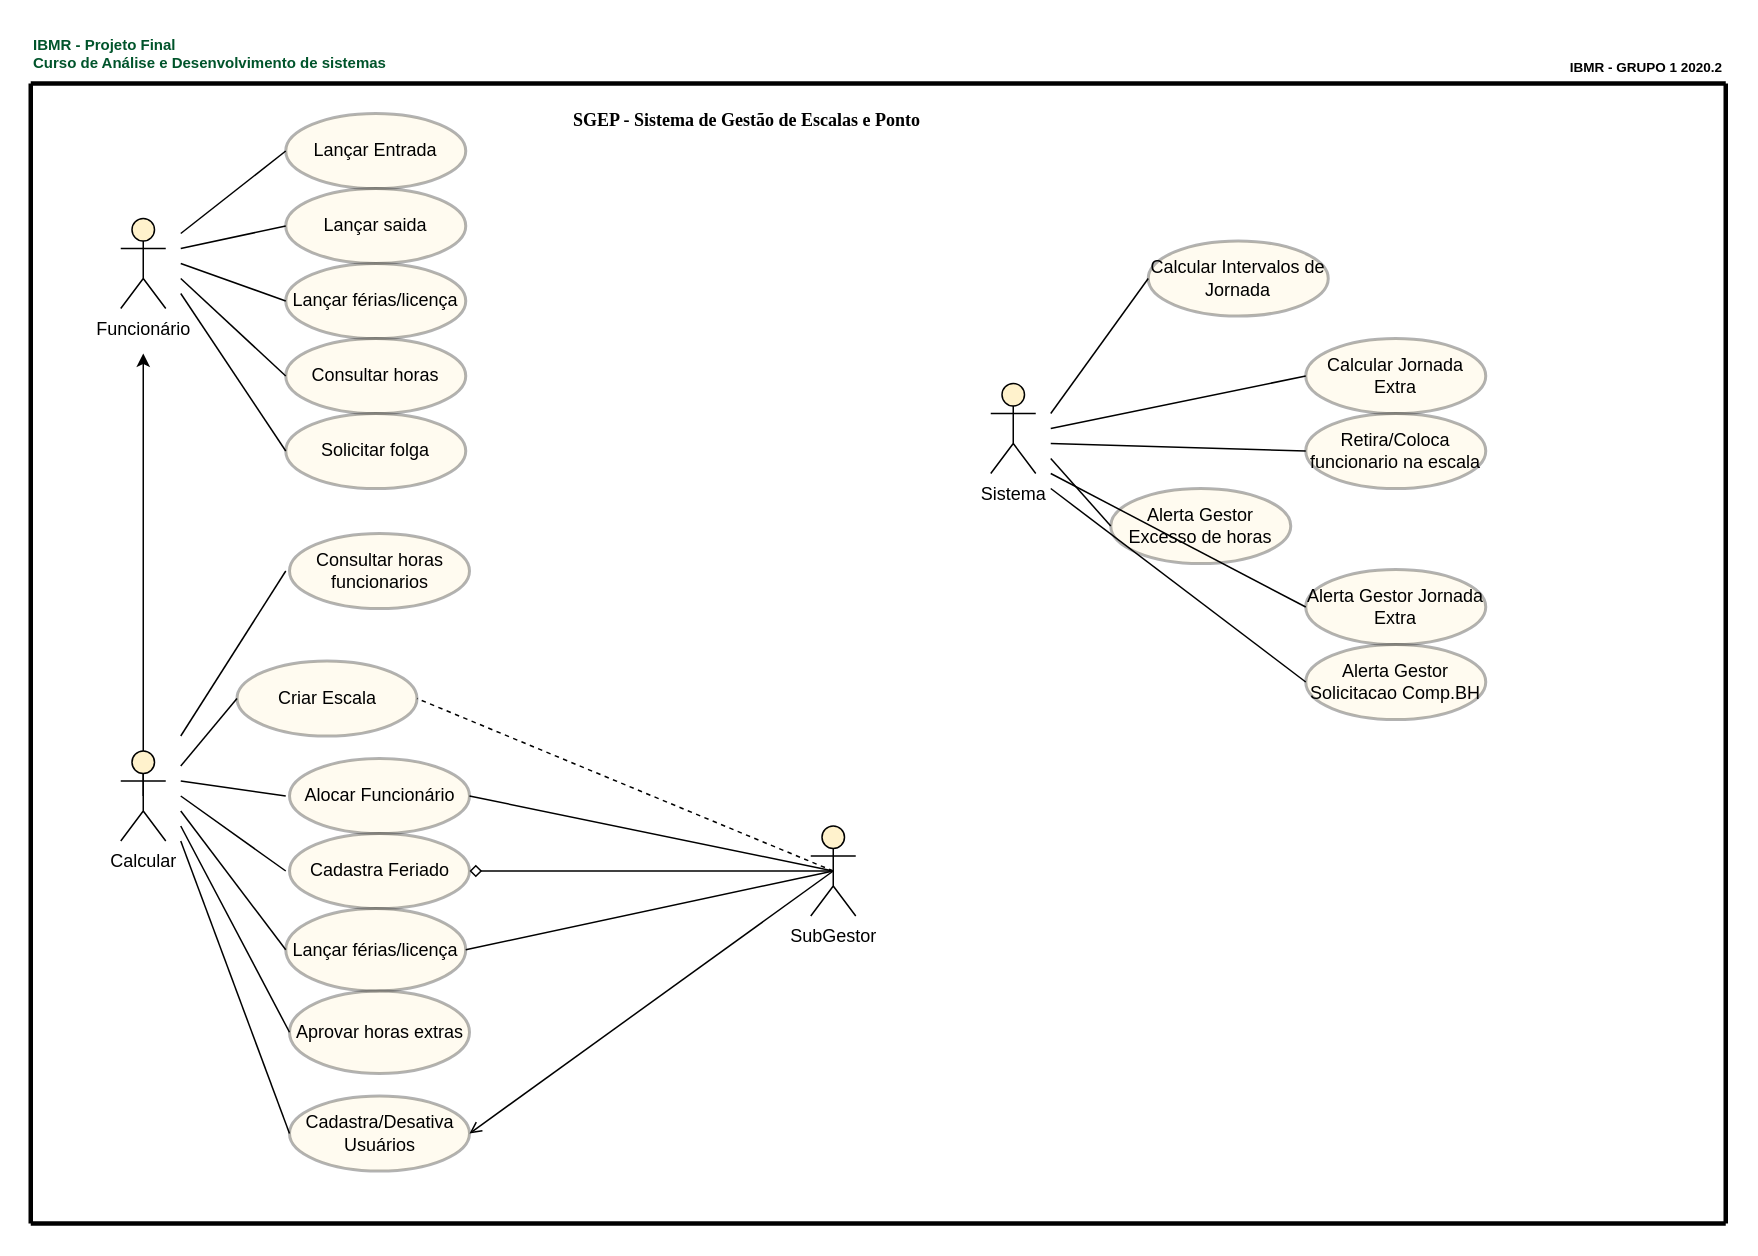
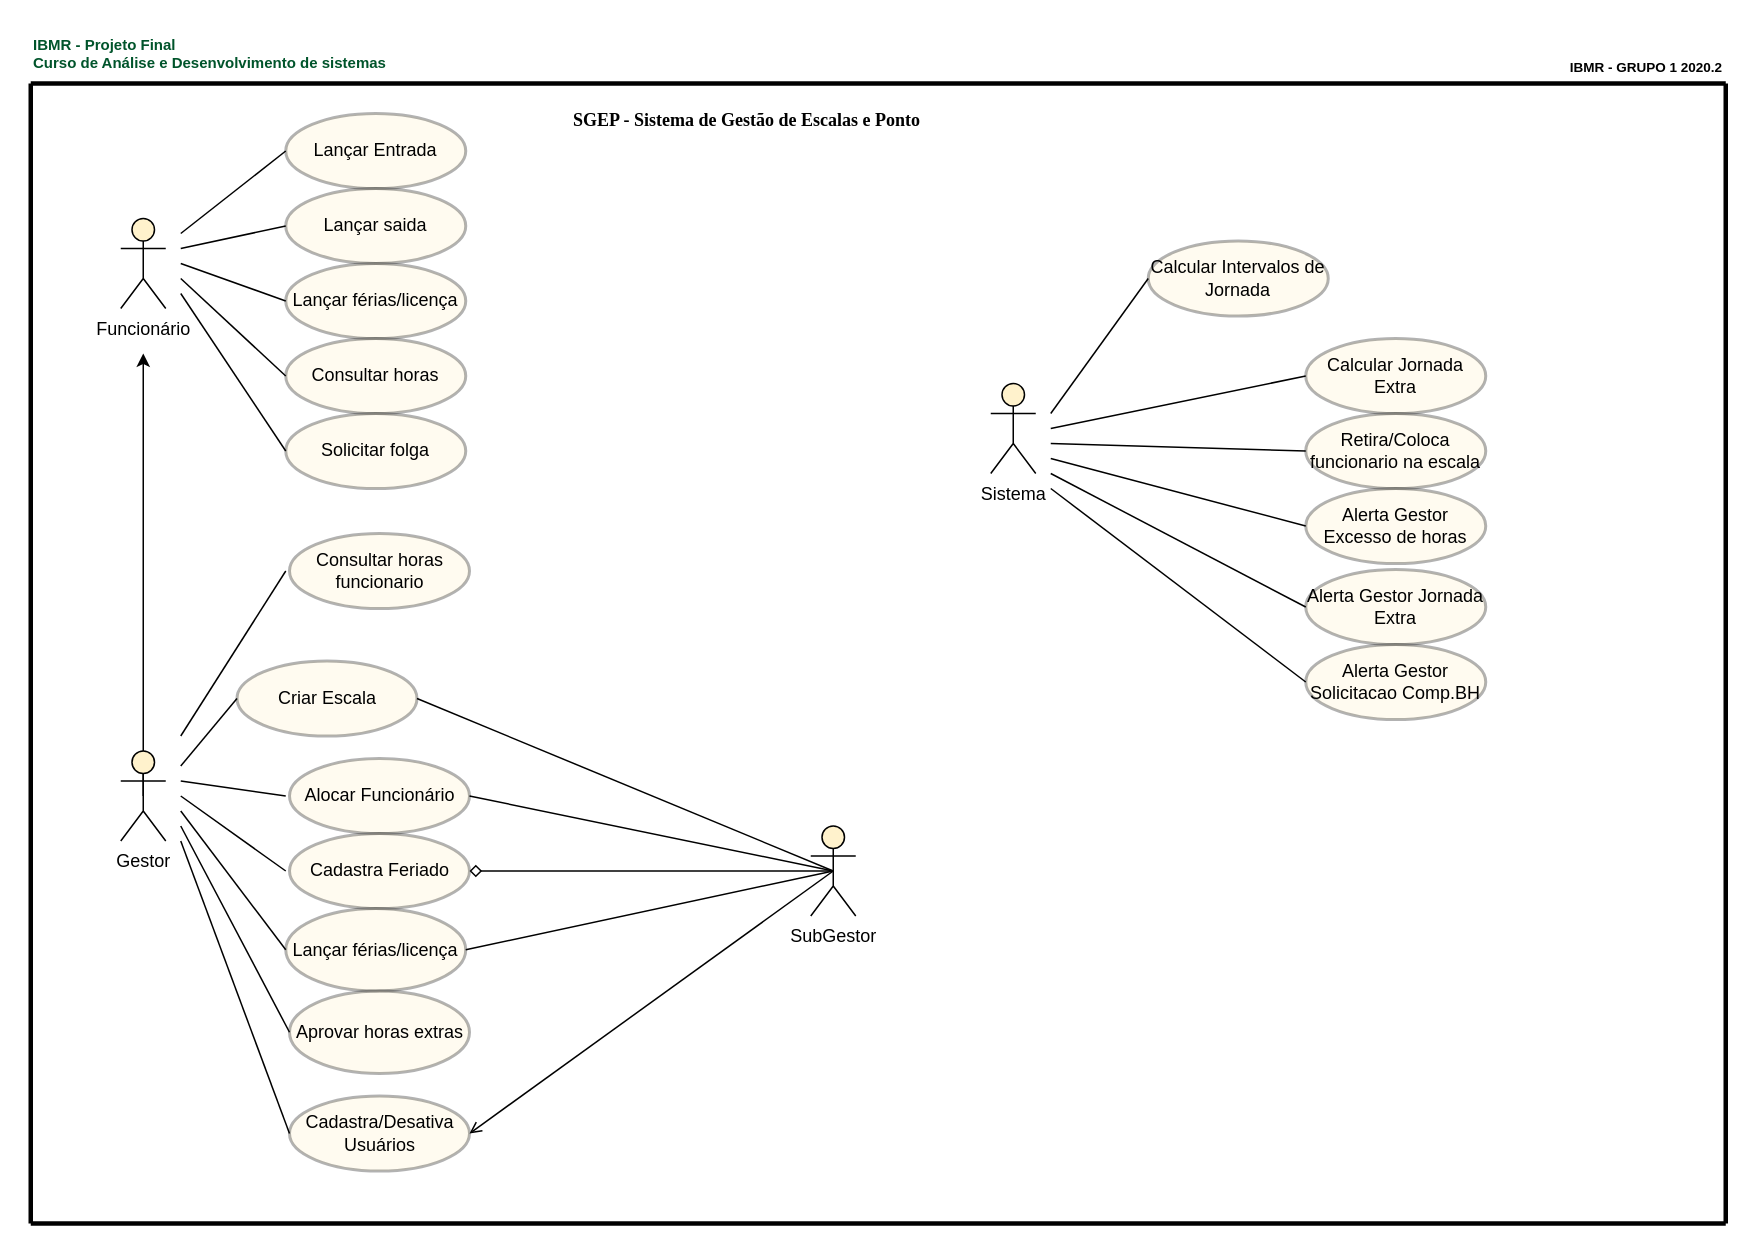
node "Alerta Gestor Excesso de horas": moved (1201, 526) -> (1396, 526)
node "Consultar horas funcionarios": label "Consultar horas funcionarios" -> "Consultar horas funcionario"
edge "Criar Escala" -- "SubGestor": style dashed -> solid
node "Calcular": label "Calcular" -> "Gestor"
